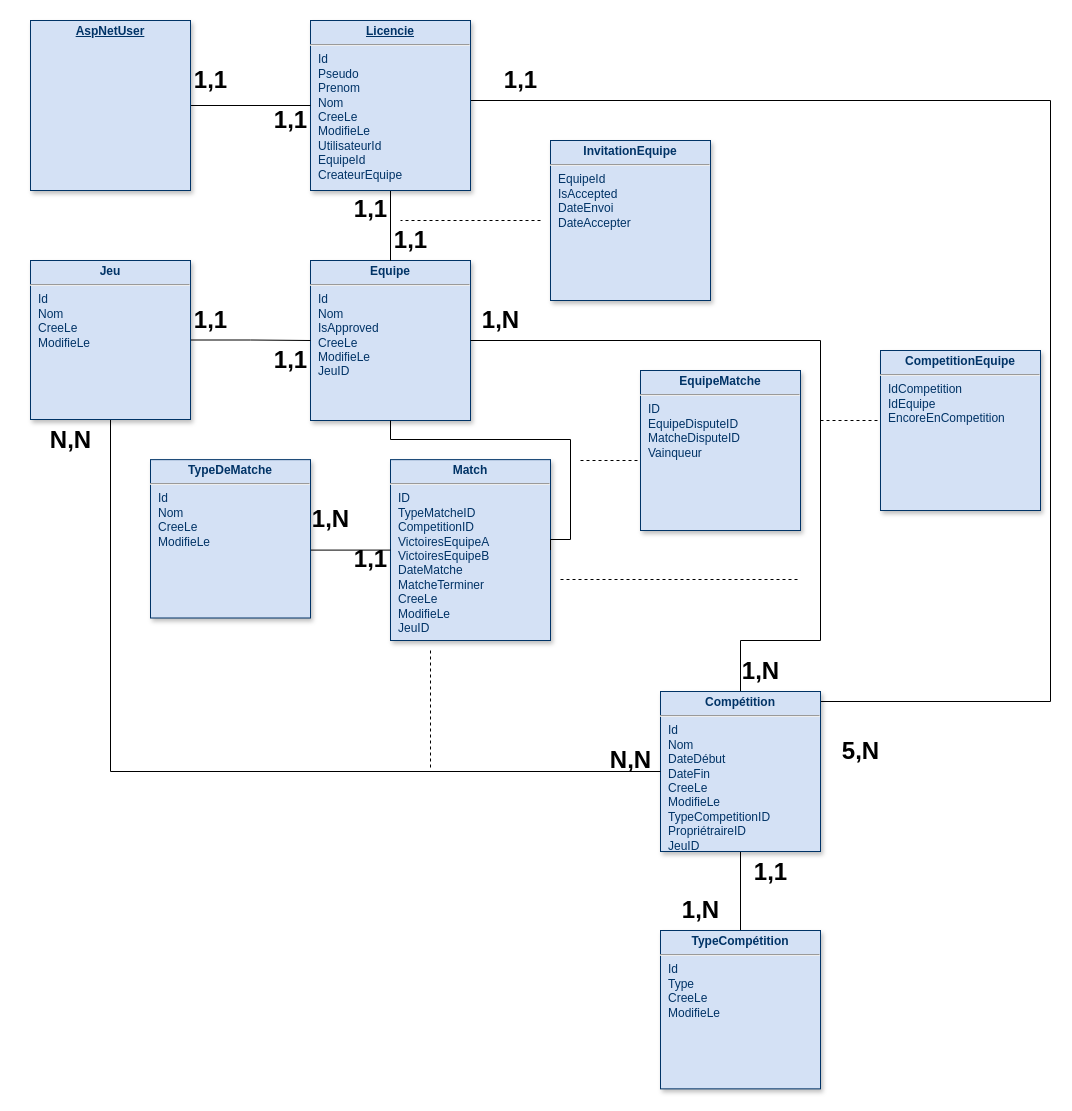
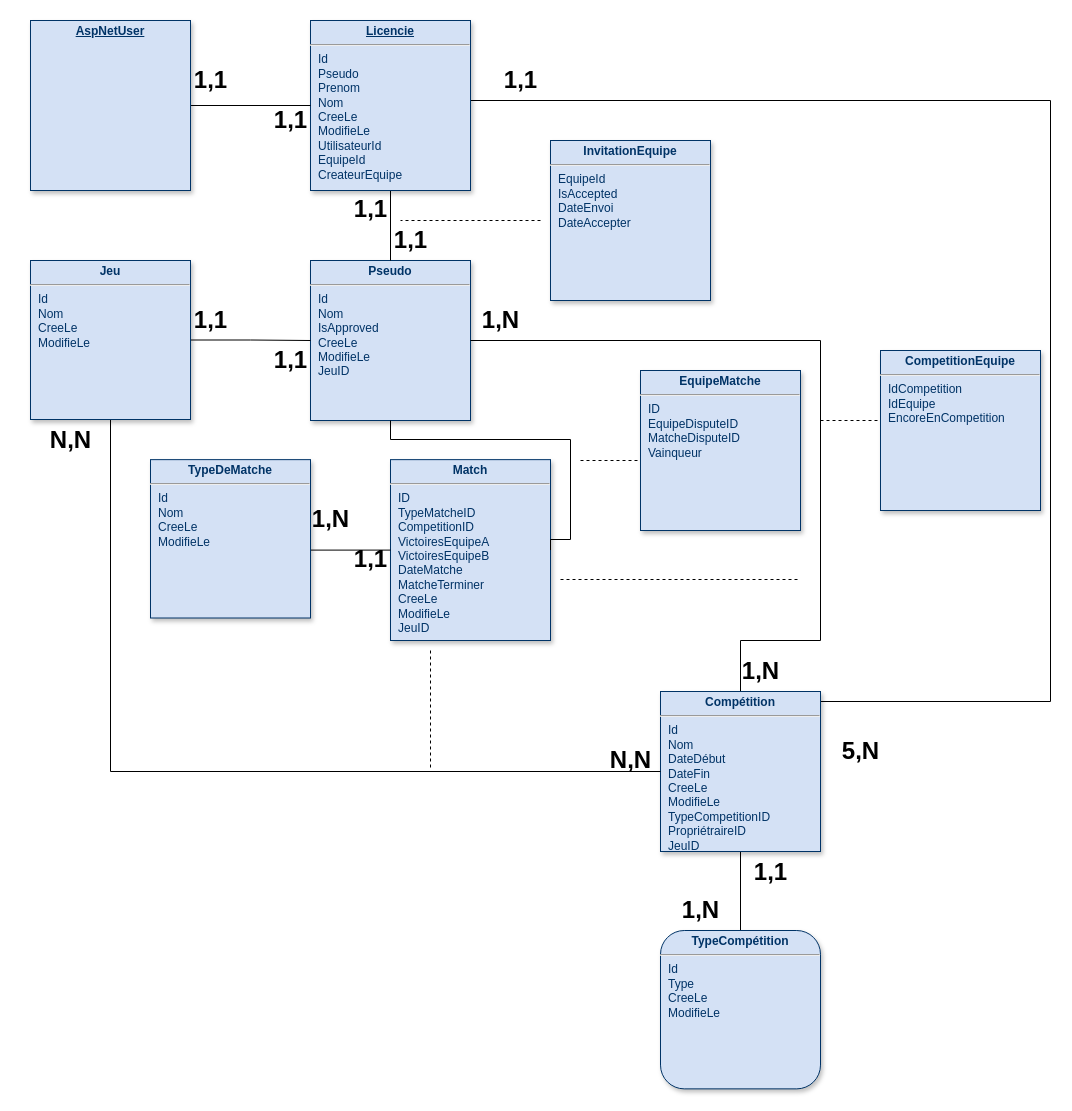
node "Equipe Id Nom IsApproved CreeLe ModifieLe JeuID": label "Equipe Id Nom IsApproved CreeLe ModifieLe JeuID" -> "Pseudo Id Nom IsApproved CreeLe ModifieLe JeuID"
node "TypeCompétition Id Type CreeLe ModifieLe": shape rectangle -> rounded rectangle
